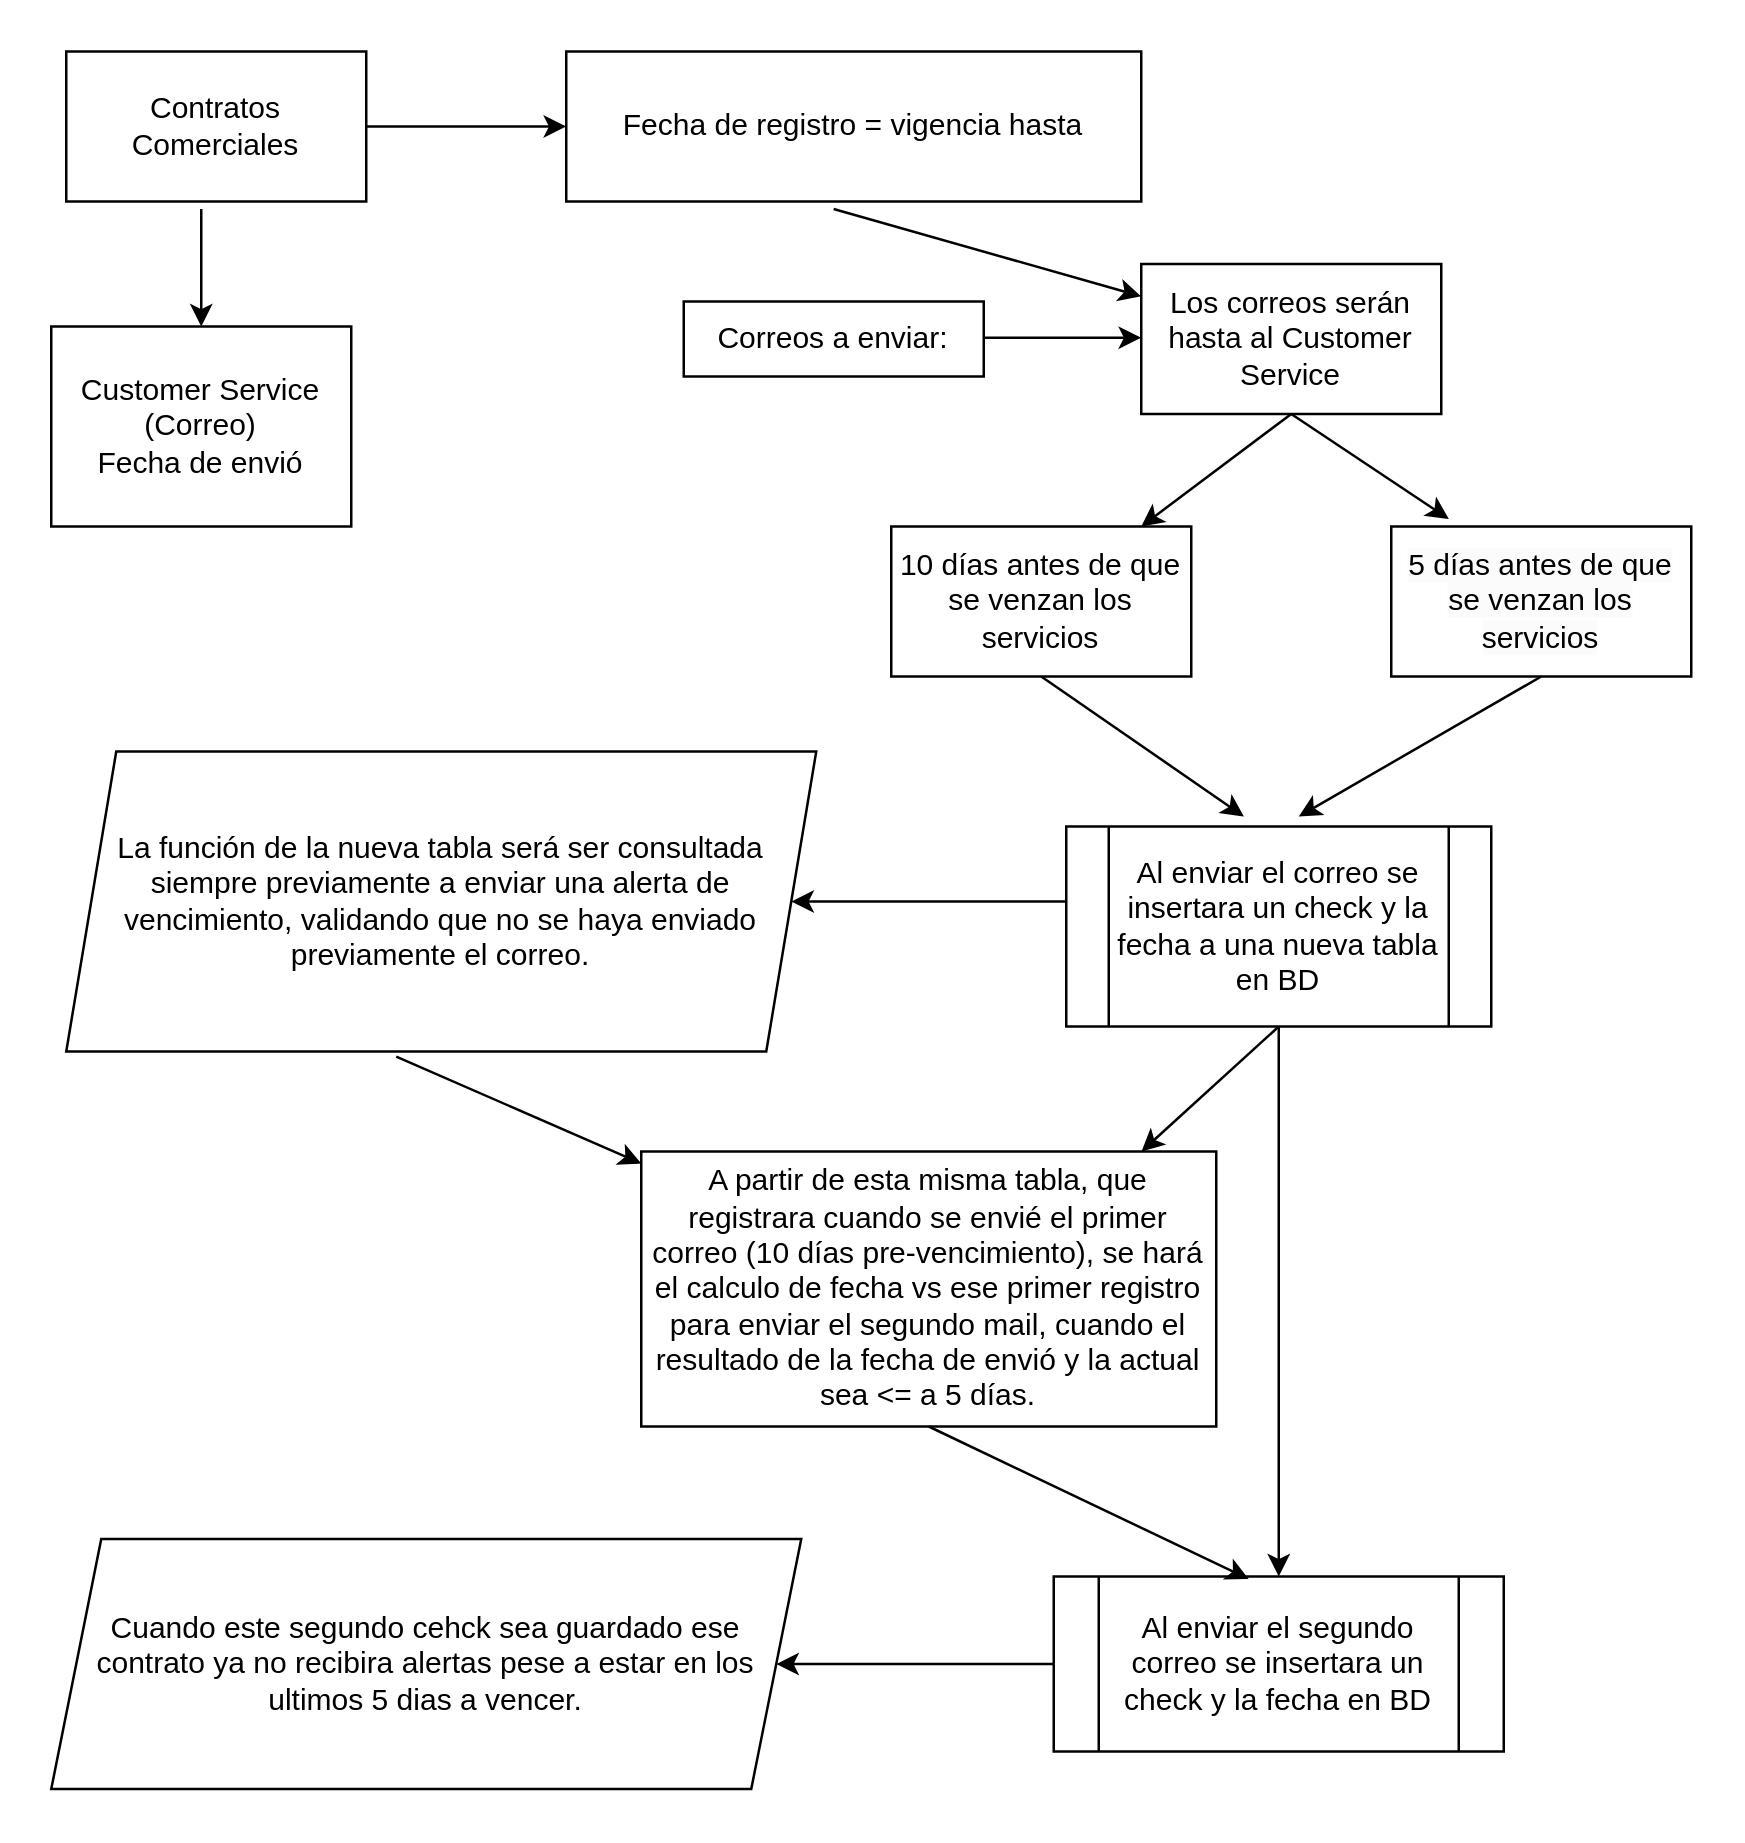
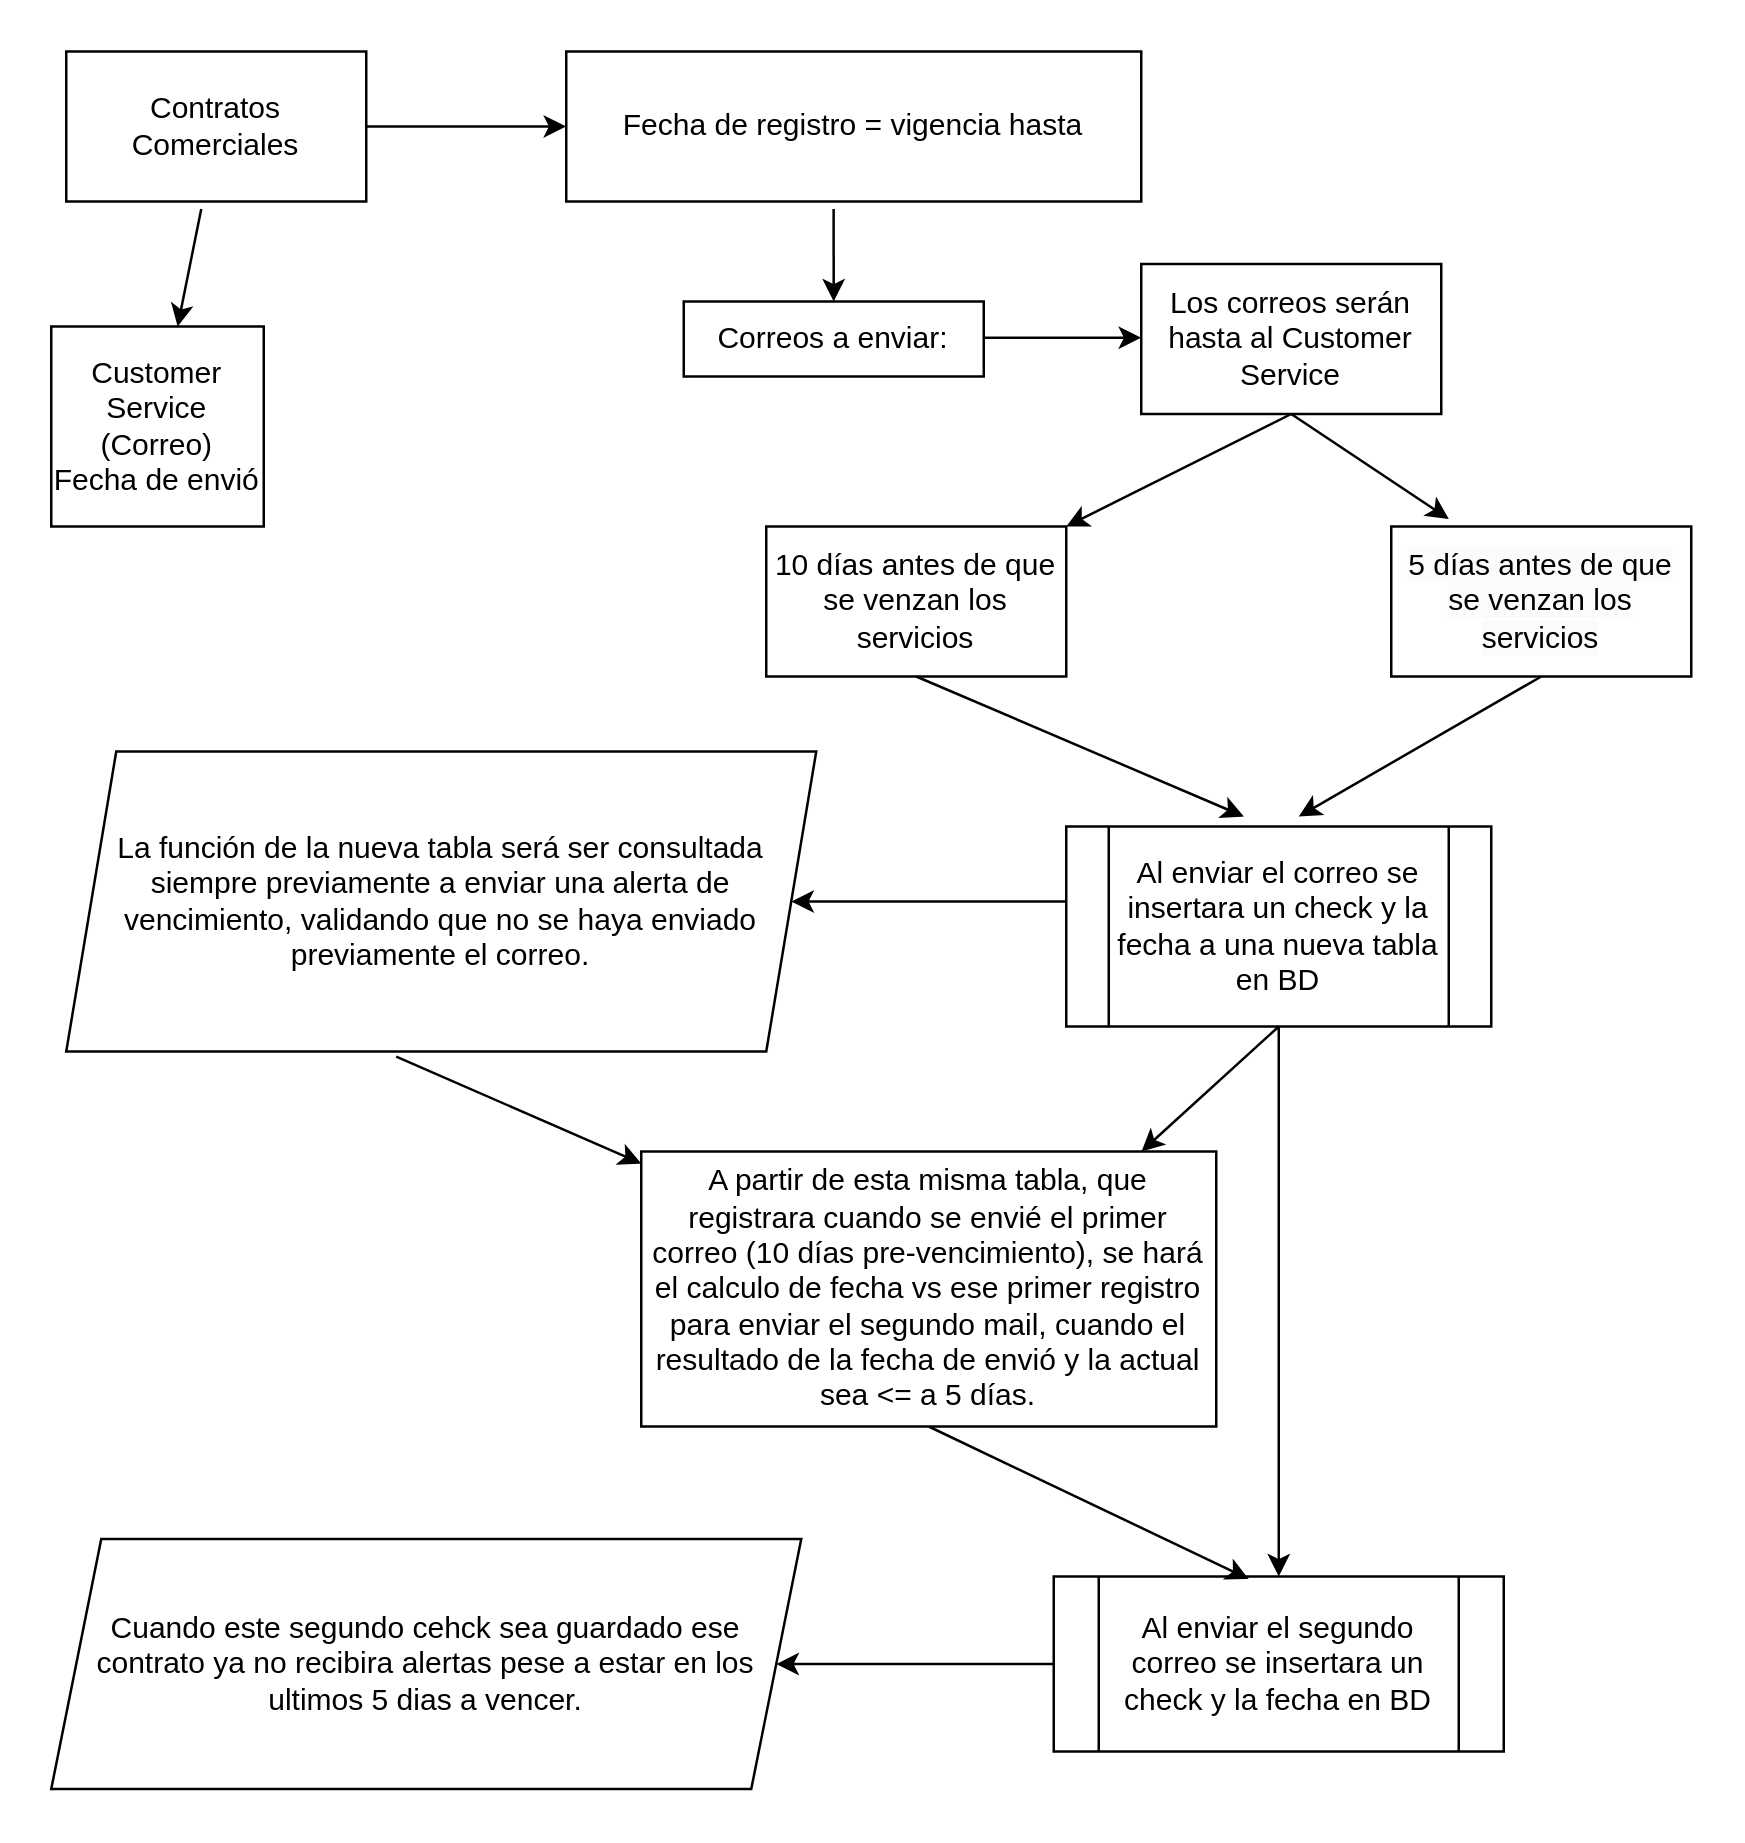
edge "Fecha de registro = vigencia hasta" -> "Los correos serán hasta al Customer Service": now "Fecha de registro = vigencia hasta" -> "Correos a enviar:"
node "Customer Service (Correo) Fecha de envió": size 300x200 -> 213x200
node "10 días antes de que se venzan los servicios": moved (1041, 601) -> (916, 601)
